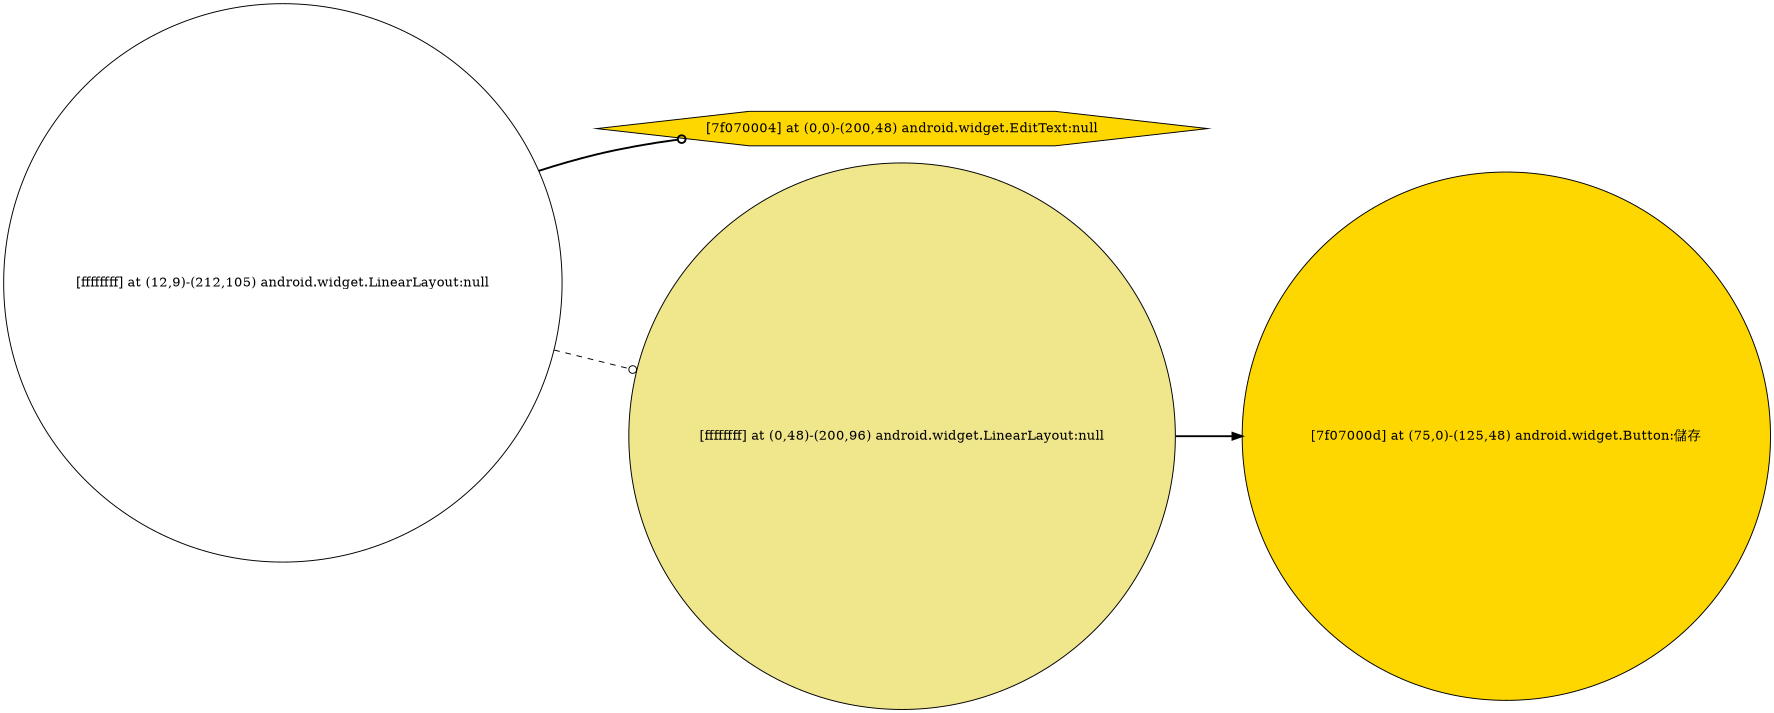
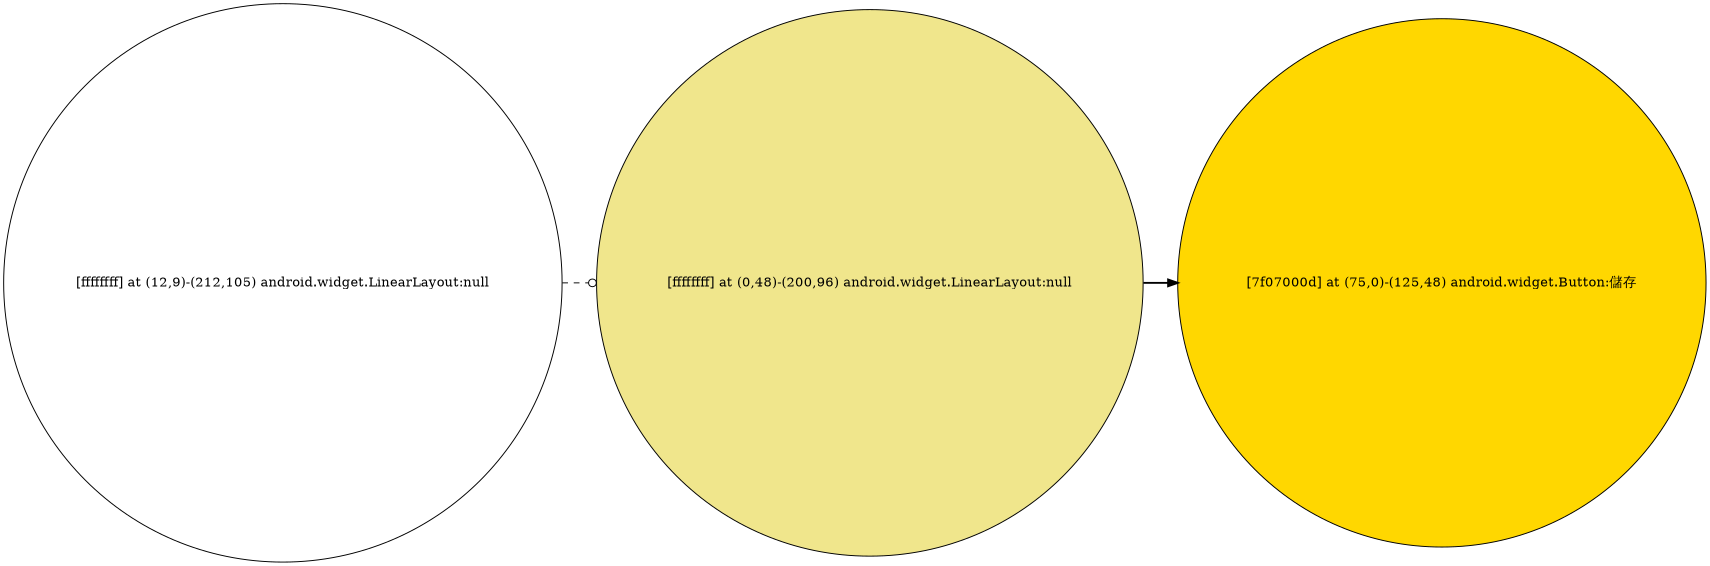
node "[7f070004] at (0,0)-(200,48) android.widget.EditText:null": removed
